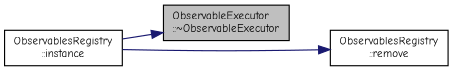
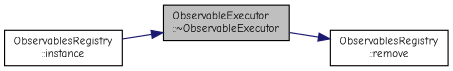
edge "ObservablesRegistry ::instance" -> "ObservablesRegistry ::remove": now "ObservableExecutor ::~ObservableExecutor" -> "ObservablesRegistry ::remove"
